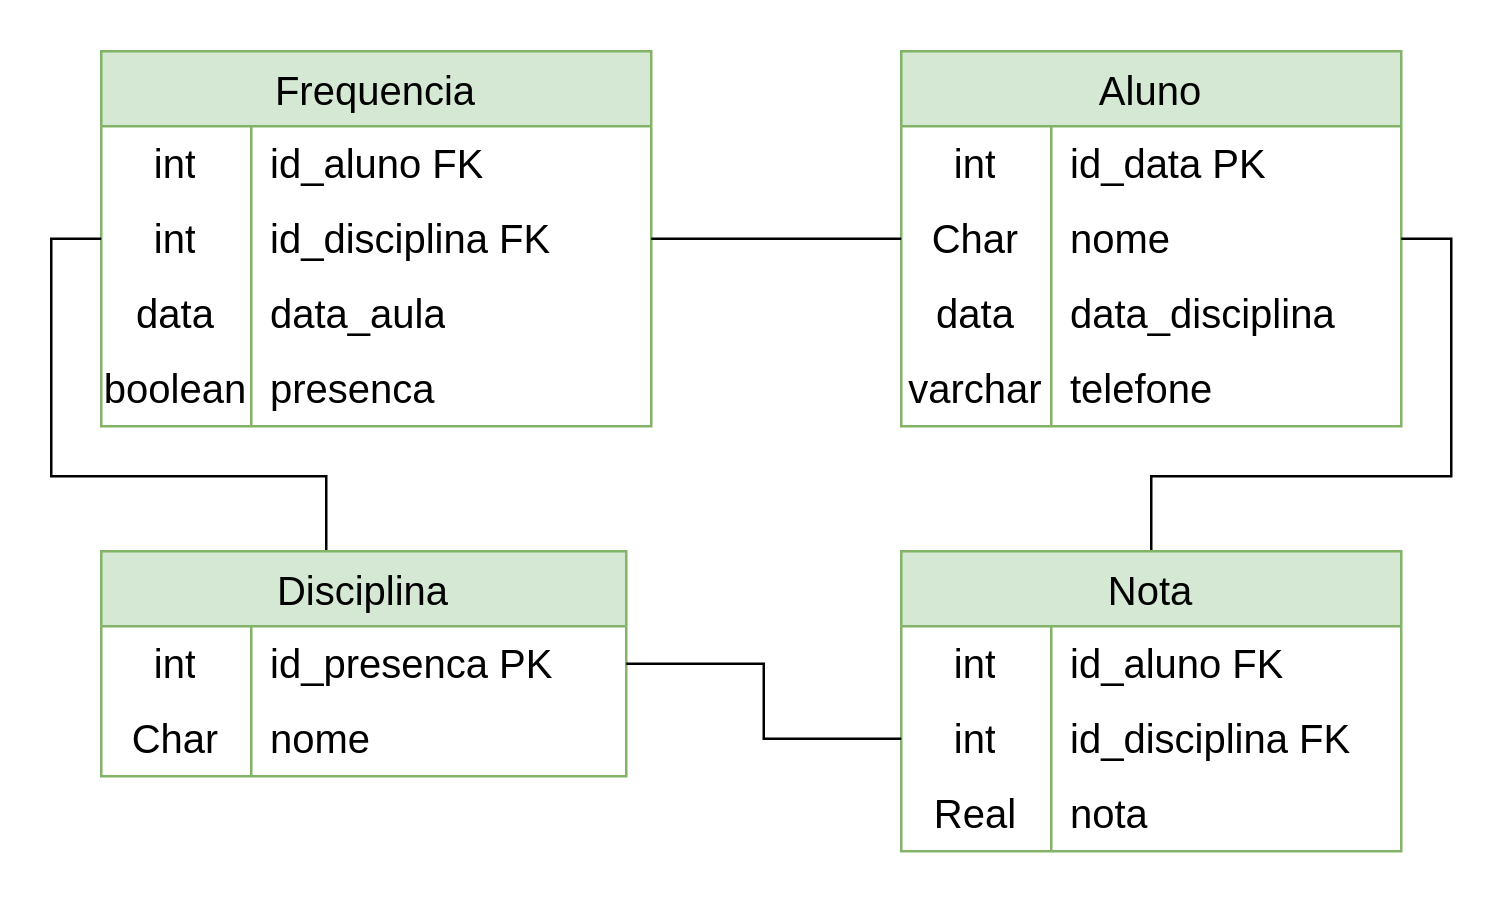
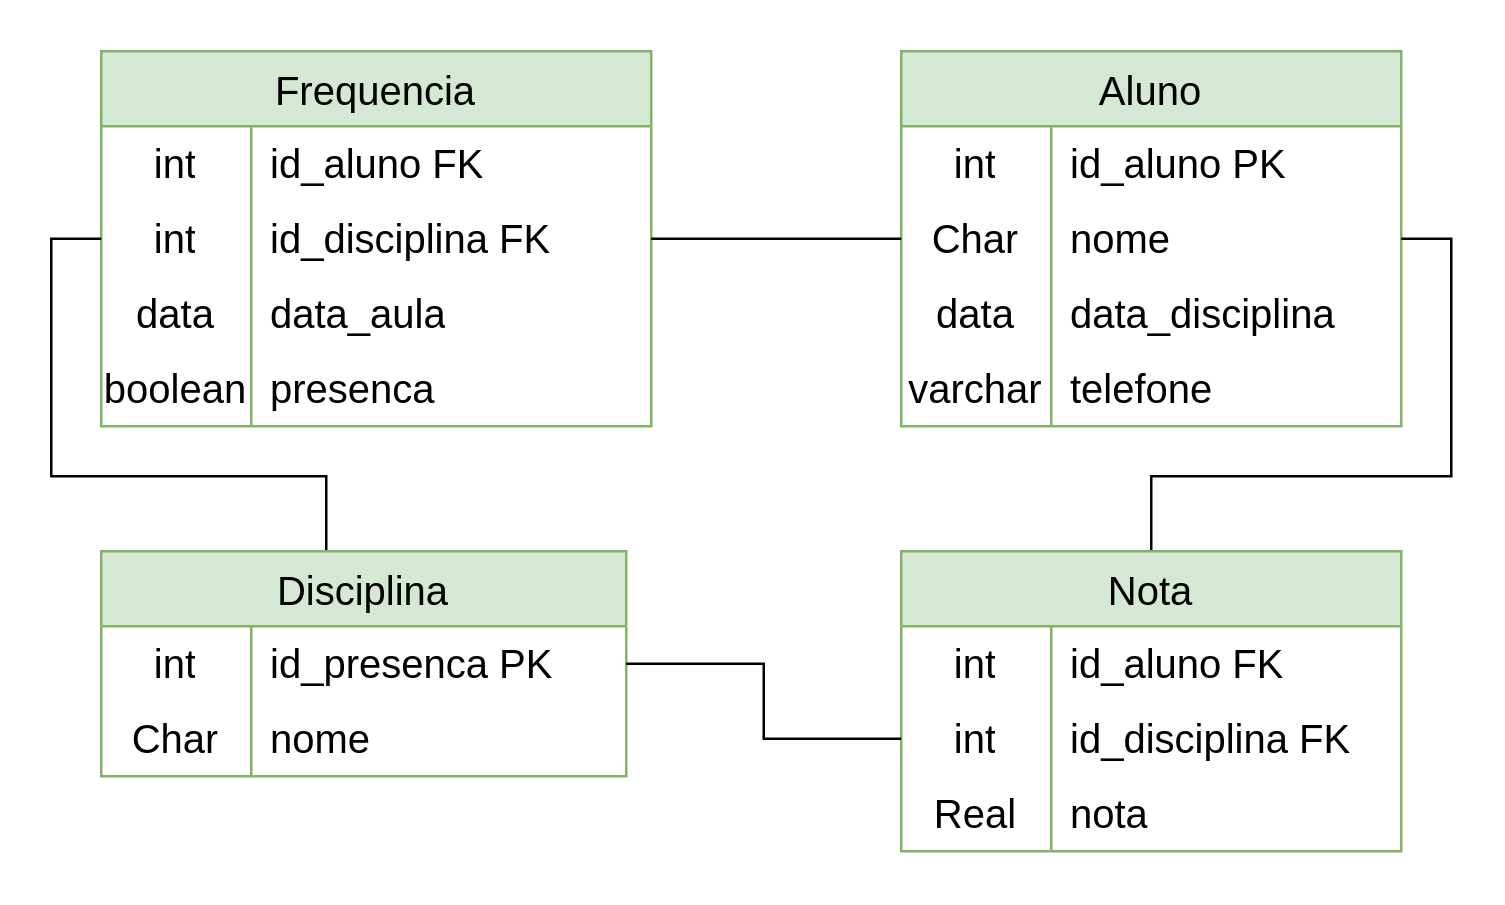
node "id_data PK": label "id_data PK" -> "id_aluno PK"
